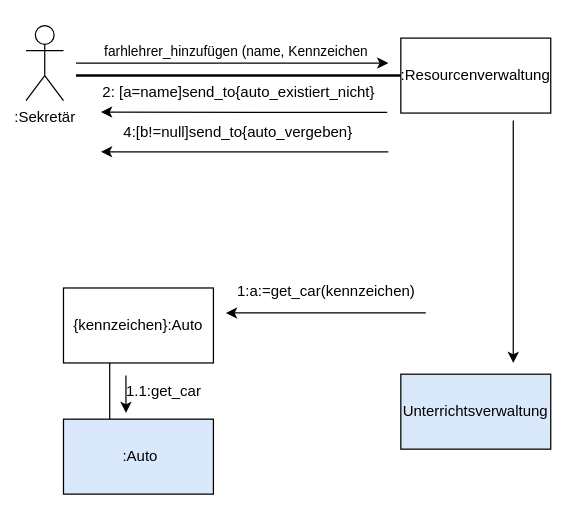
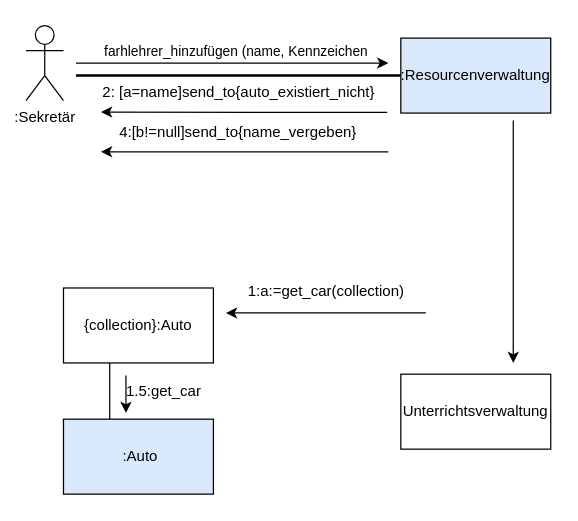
node ":Resourcenverwaltung": fillcolor #ffffff -> #dae8fc
node "4:[b!=null]send_to{auto_vergeben}": label "4:[b!=null]send_to{auto_vergeben}" -> "4:[b!=null]send_to{name_vergeben}"
node "1:a:=get_car(kennzeichen)": label "1:a:=get_car(kennzeichen)" -> "1:a:=get_car(collection)"
node "{kennzeichen}:Auto": label "{kennzeichen}:Auto" -> "{collection}:Auto"
node "1.1:get_car": label "1.1:get_car" -> "1.5:get_car"
node "Unterrichtsverwaltung": fillcolor #dae8fc -> #ffffff
